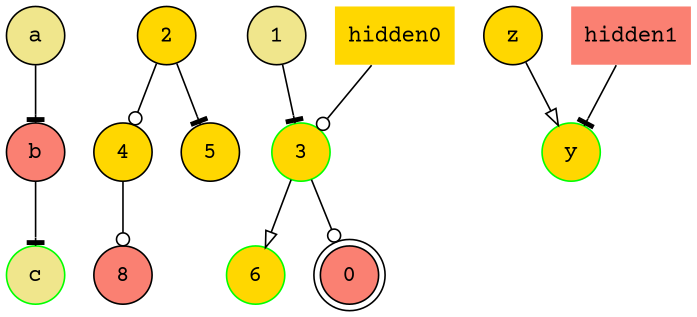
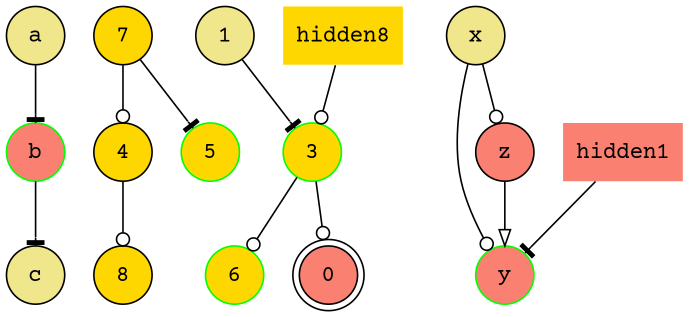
node "2": label "2" -> "7"
node "hidden0": label "hidden0" -> "hidden8"
node "x": added
node "z": fillcolor gold -> salmon
node "b": color black -> green
node "5": color black -> green
node "y": fillcolor gold -> salmon
edge "3" -> "6": arrowhead onormal -> odot
node "c": color green -> black
node "8": fillcolor salmon -> gold
